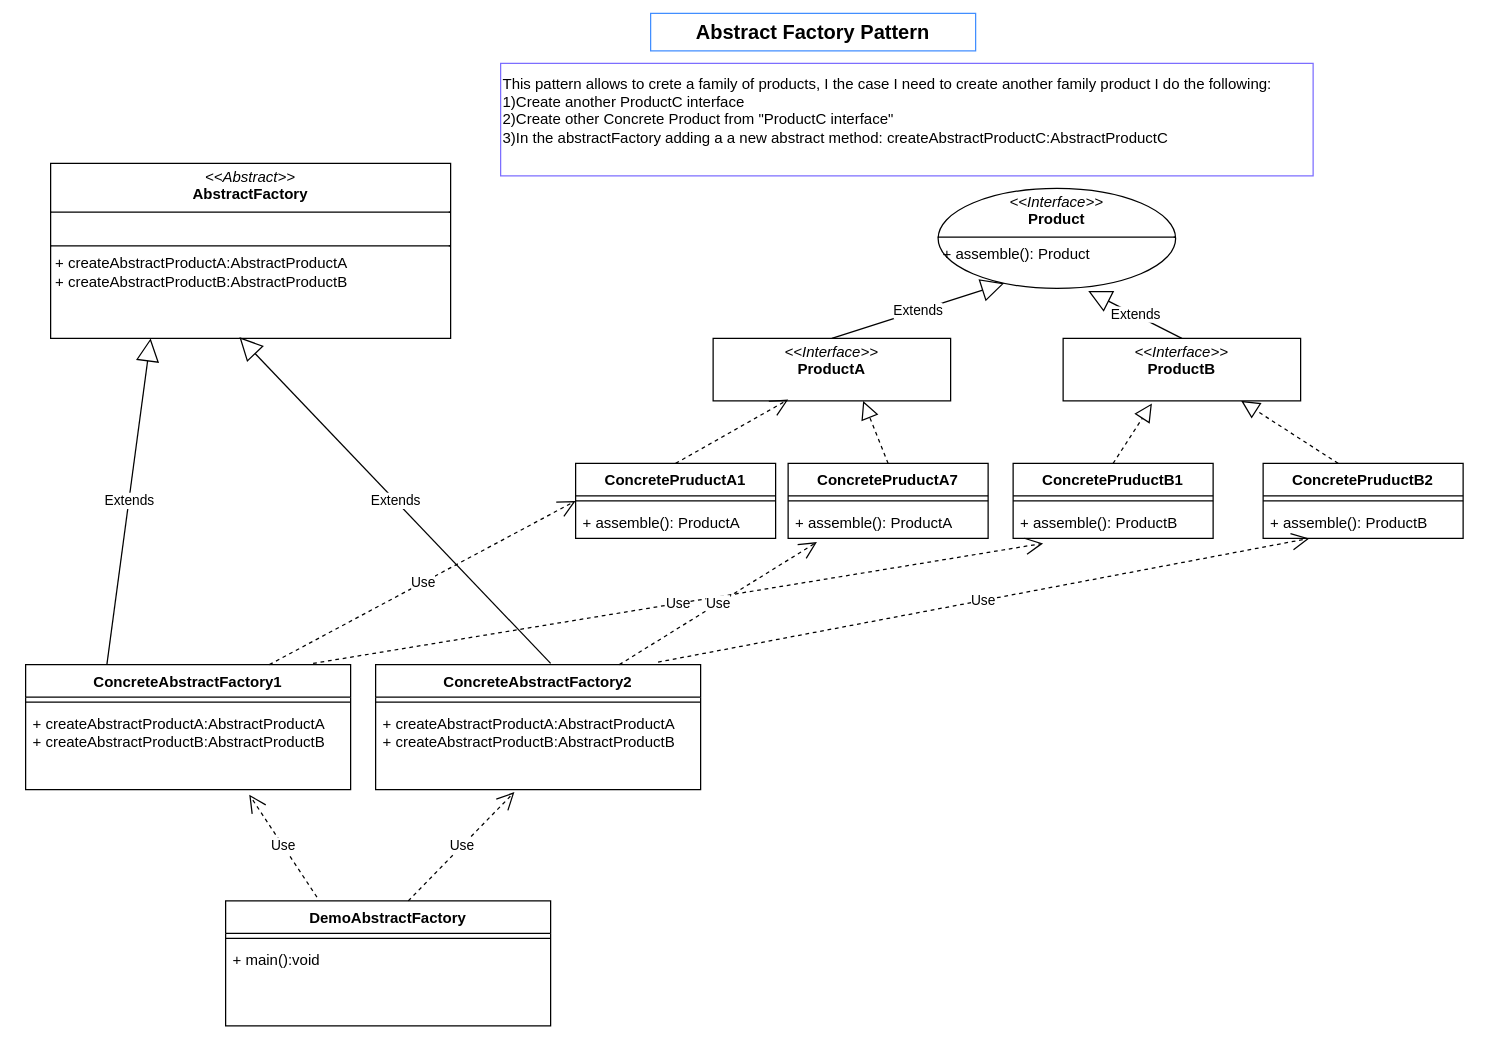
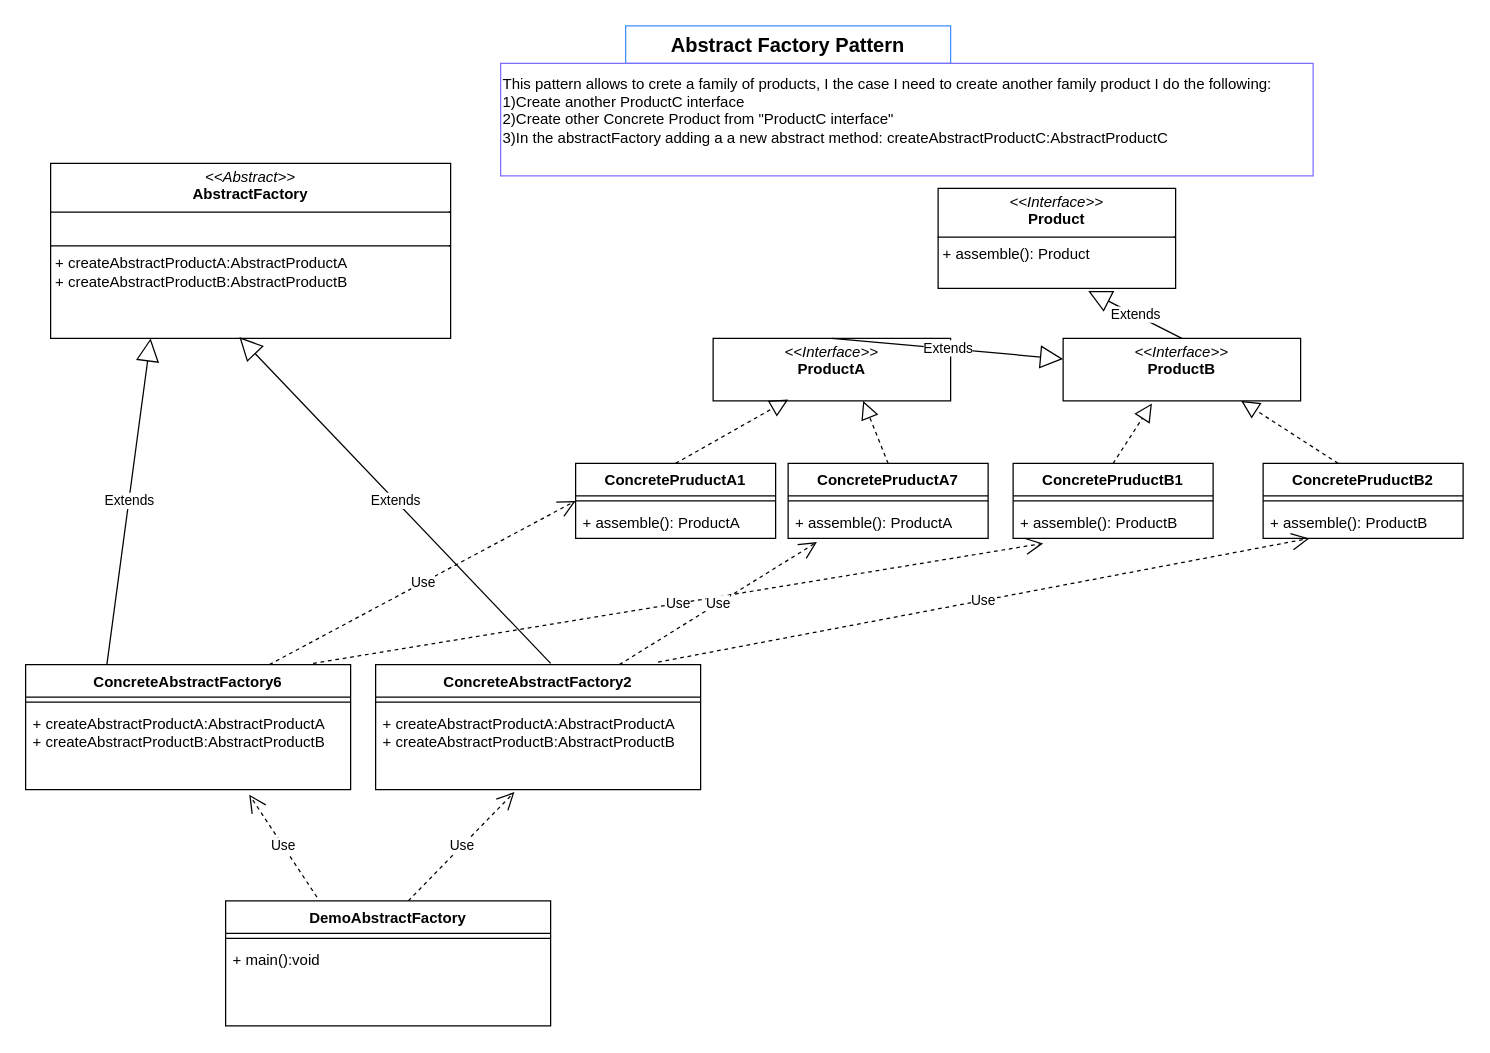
node "Abstract Factory Pattern": moved (813, 32) -> (788, 44)
node "<<Interface>> Product + assemble(): Product": shape ellipse -> rectangle
edge "<<Interface>> ProductA" -> "<<Interface>> Product + assemble(): Product": now "<<Interface>> ProductA" -> "<<Interface>> ProductB"
edge "ConcretePruductA1" -> "<<Interface>> ProductA": arrowhead open -> block
node "ConcreteAbstractFactory1": label "ConcreteAbstractFactory1" -> "ConcreteAbstractFactory6"
